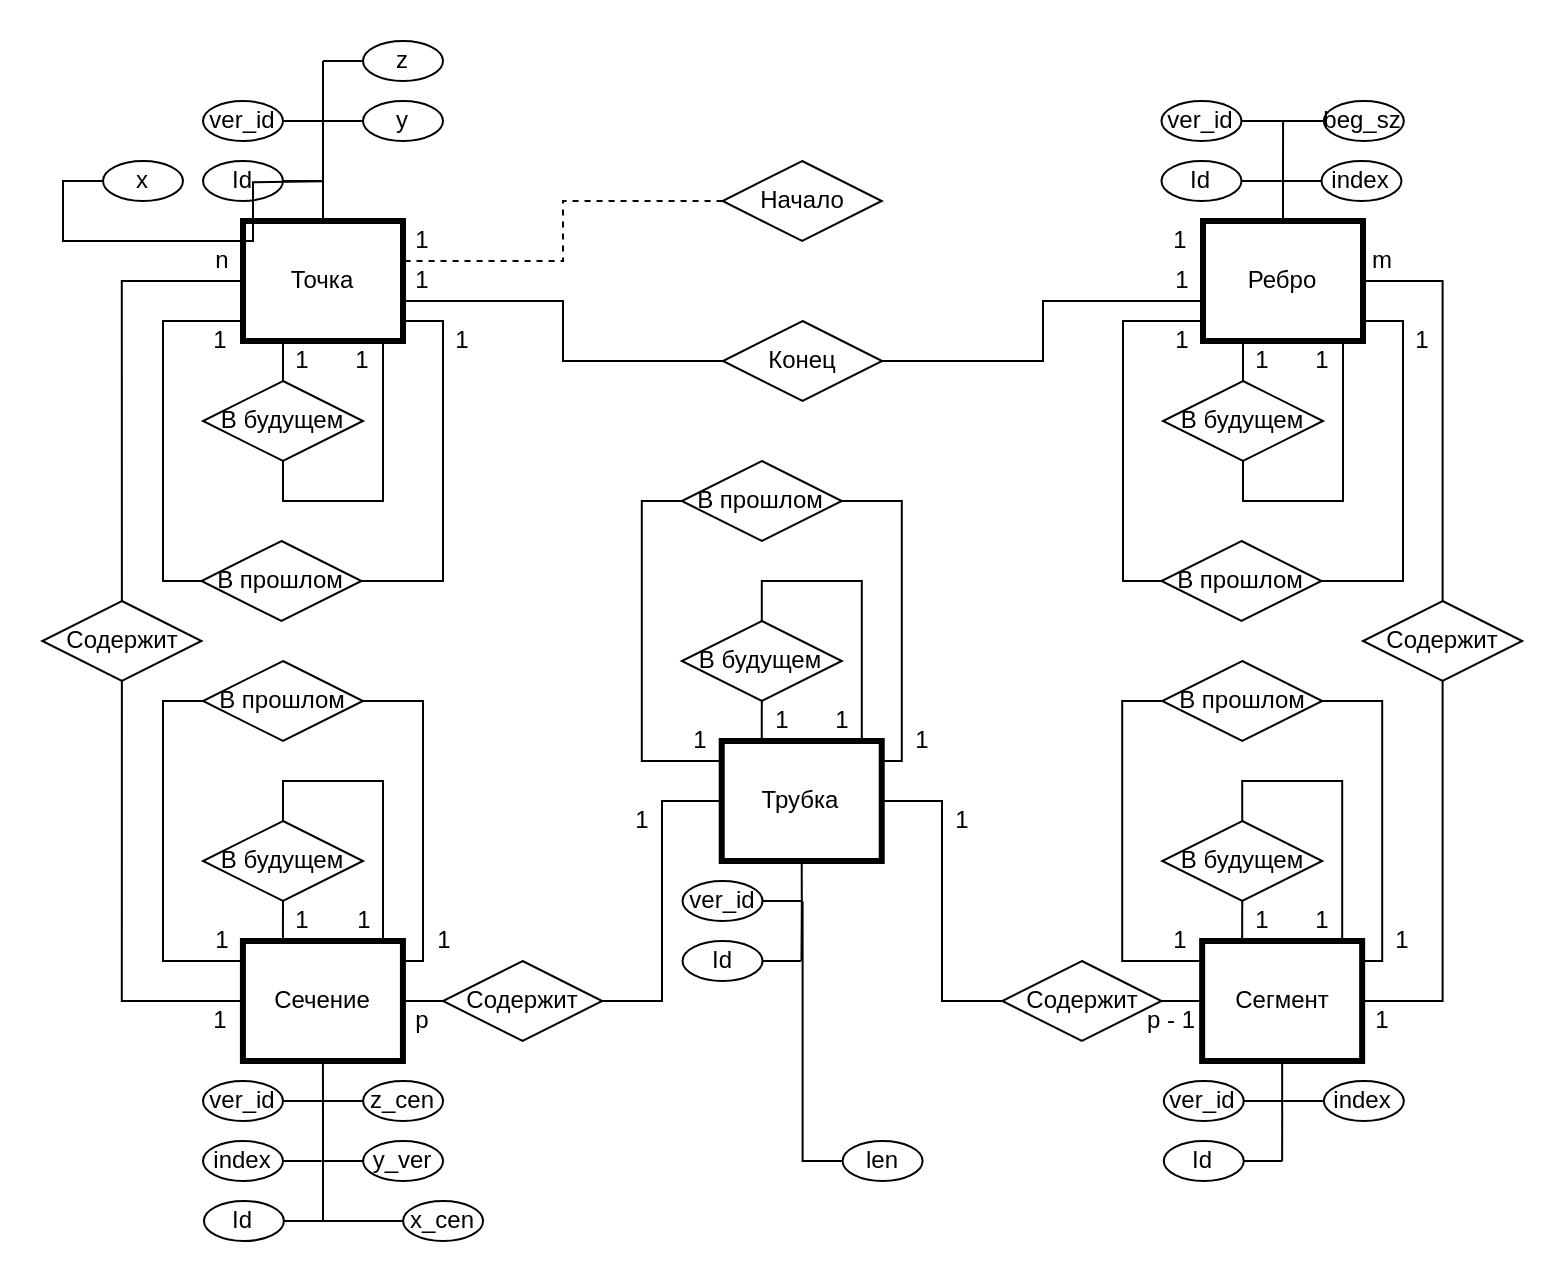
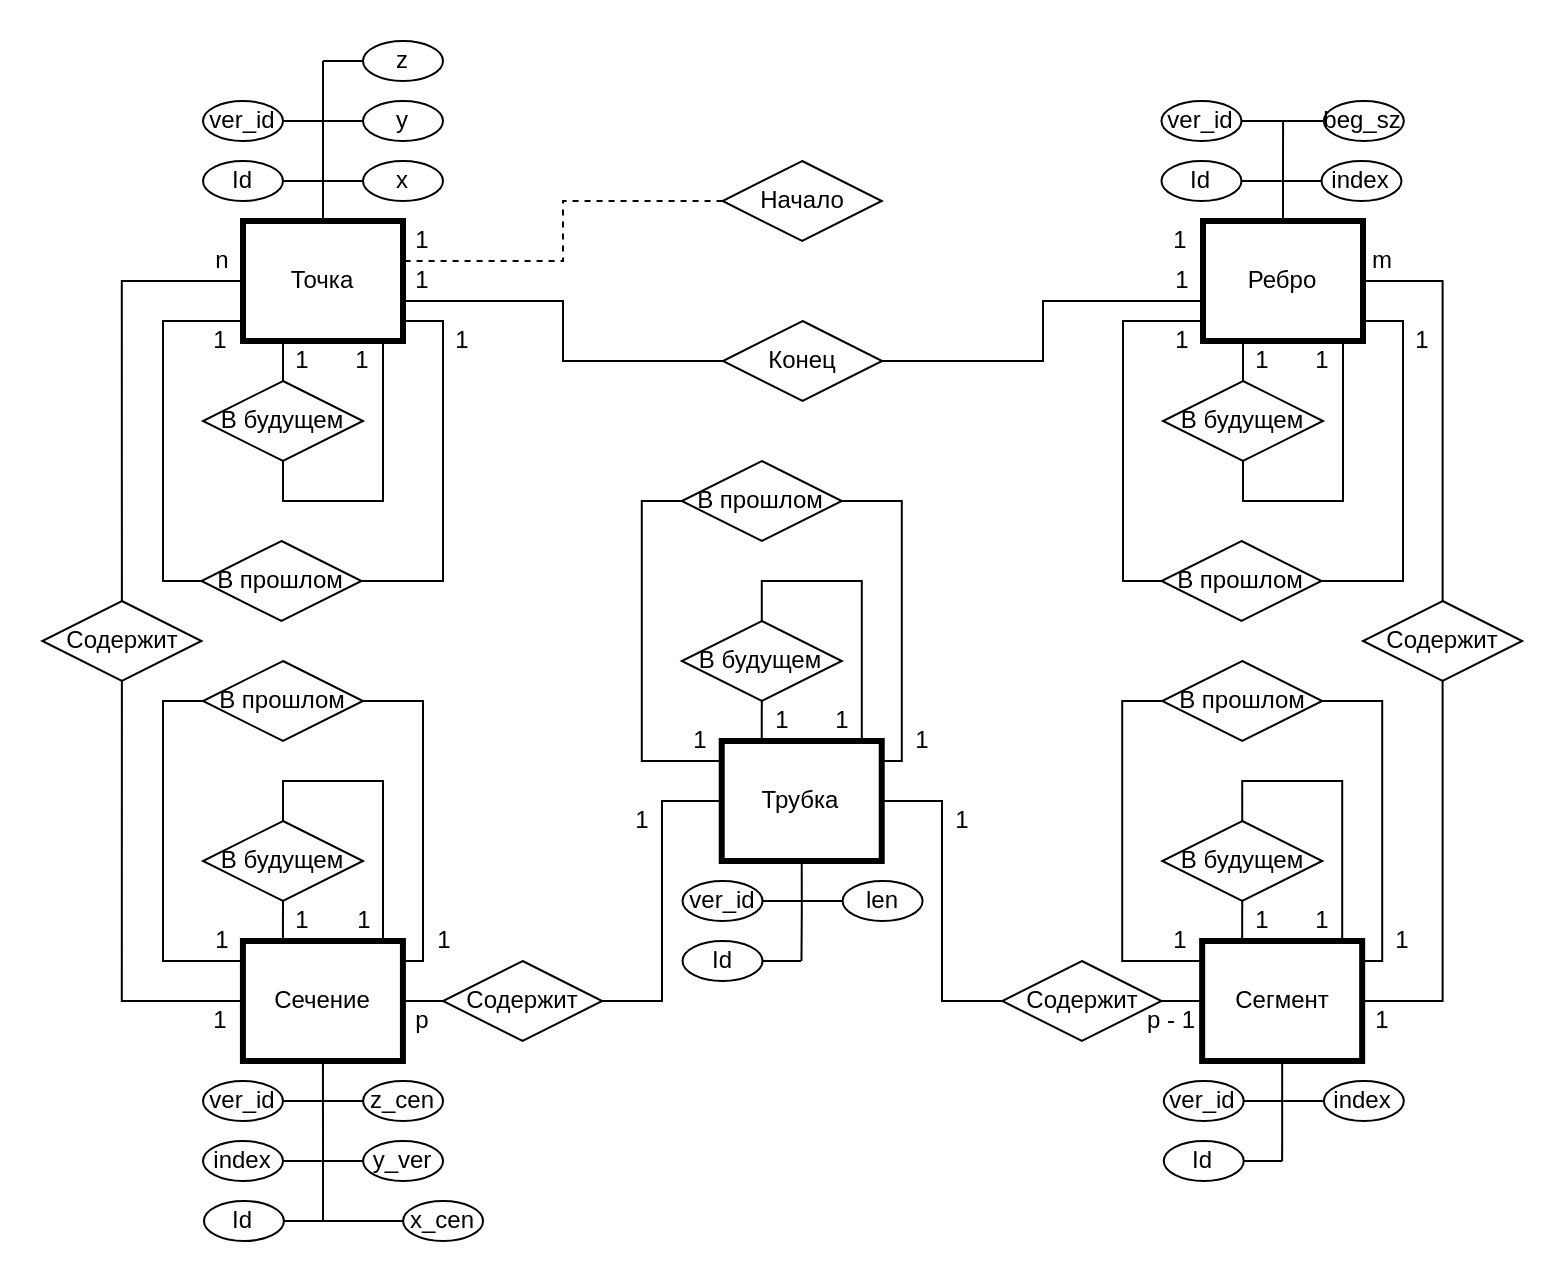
node "x": moved (143, 181) -> (403, 181)
node "len": moved (883, 1161) -> (883, 901)
